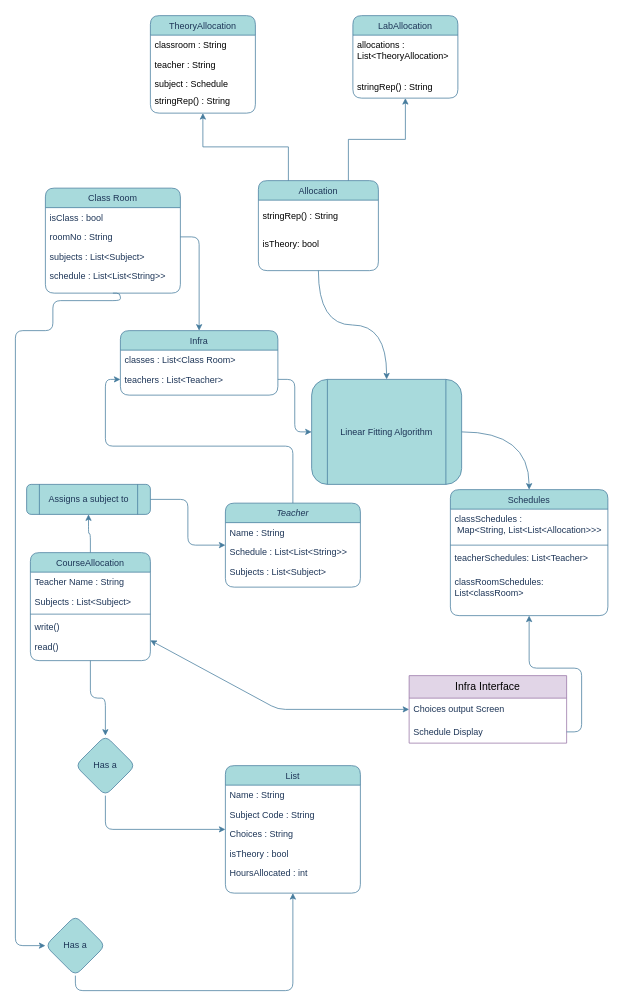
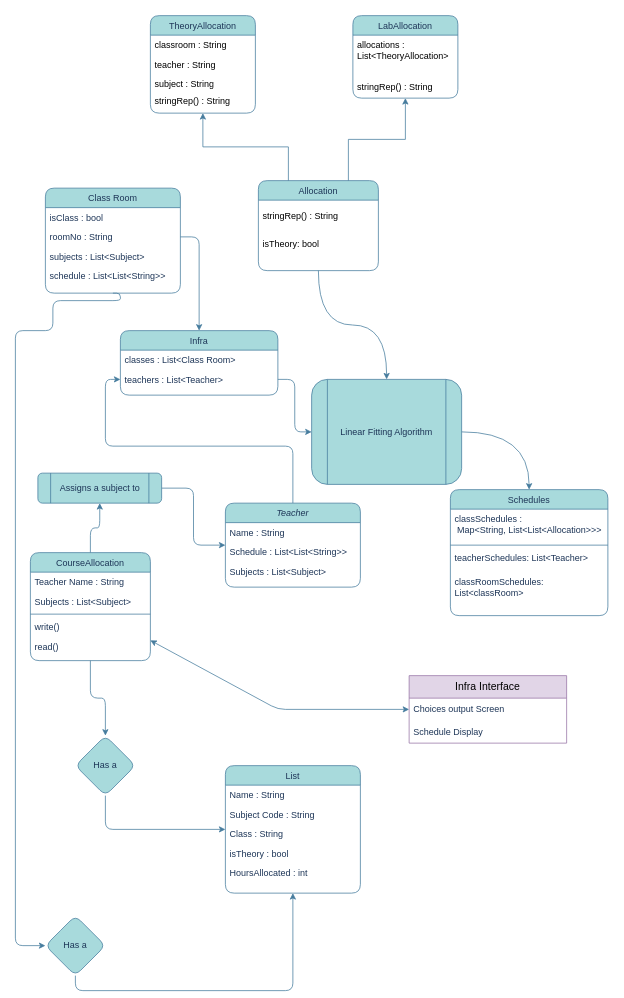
node "subject : Schedule": label "subject : Schedule" -> "subject : String"
node "Assigns a subject to": moved (89, 499) -> (100, 488)
edge "Schedule Display" -> "Schedules": removed
node "Choices : String": label "Choices : String" -> "Class : String"
